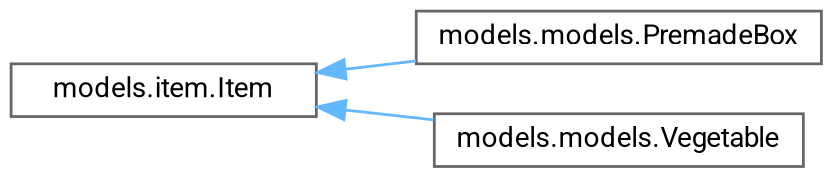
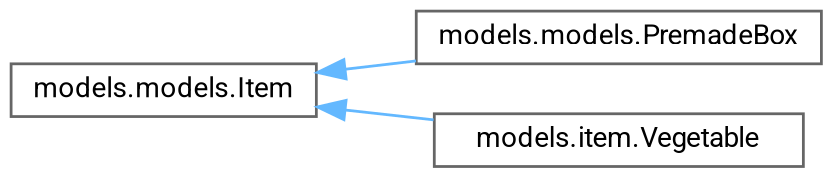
node "models.item.Item": label "models.item.Item" -> "models.models.Item"
node "models.models.Vegetable": label "models.models.Vegetable" -> "models.item.Vegetable"
